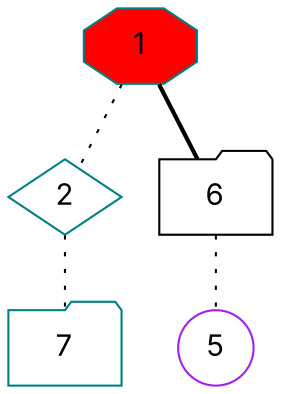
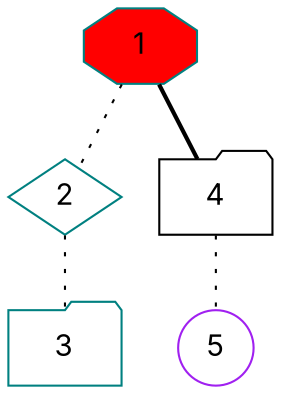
node "6": label "6" -> "4"
node "7": label "7" -> "3"
